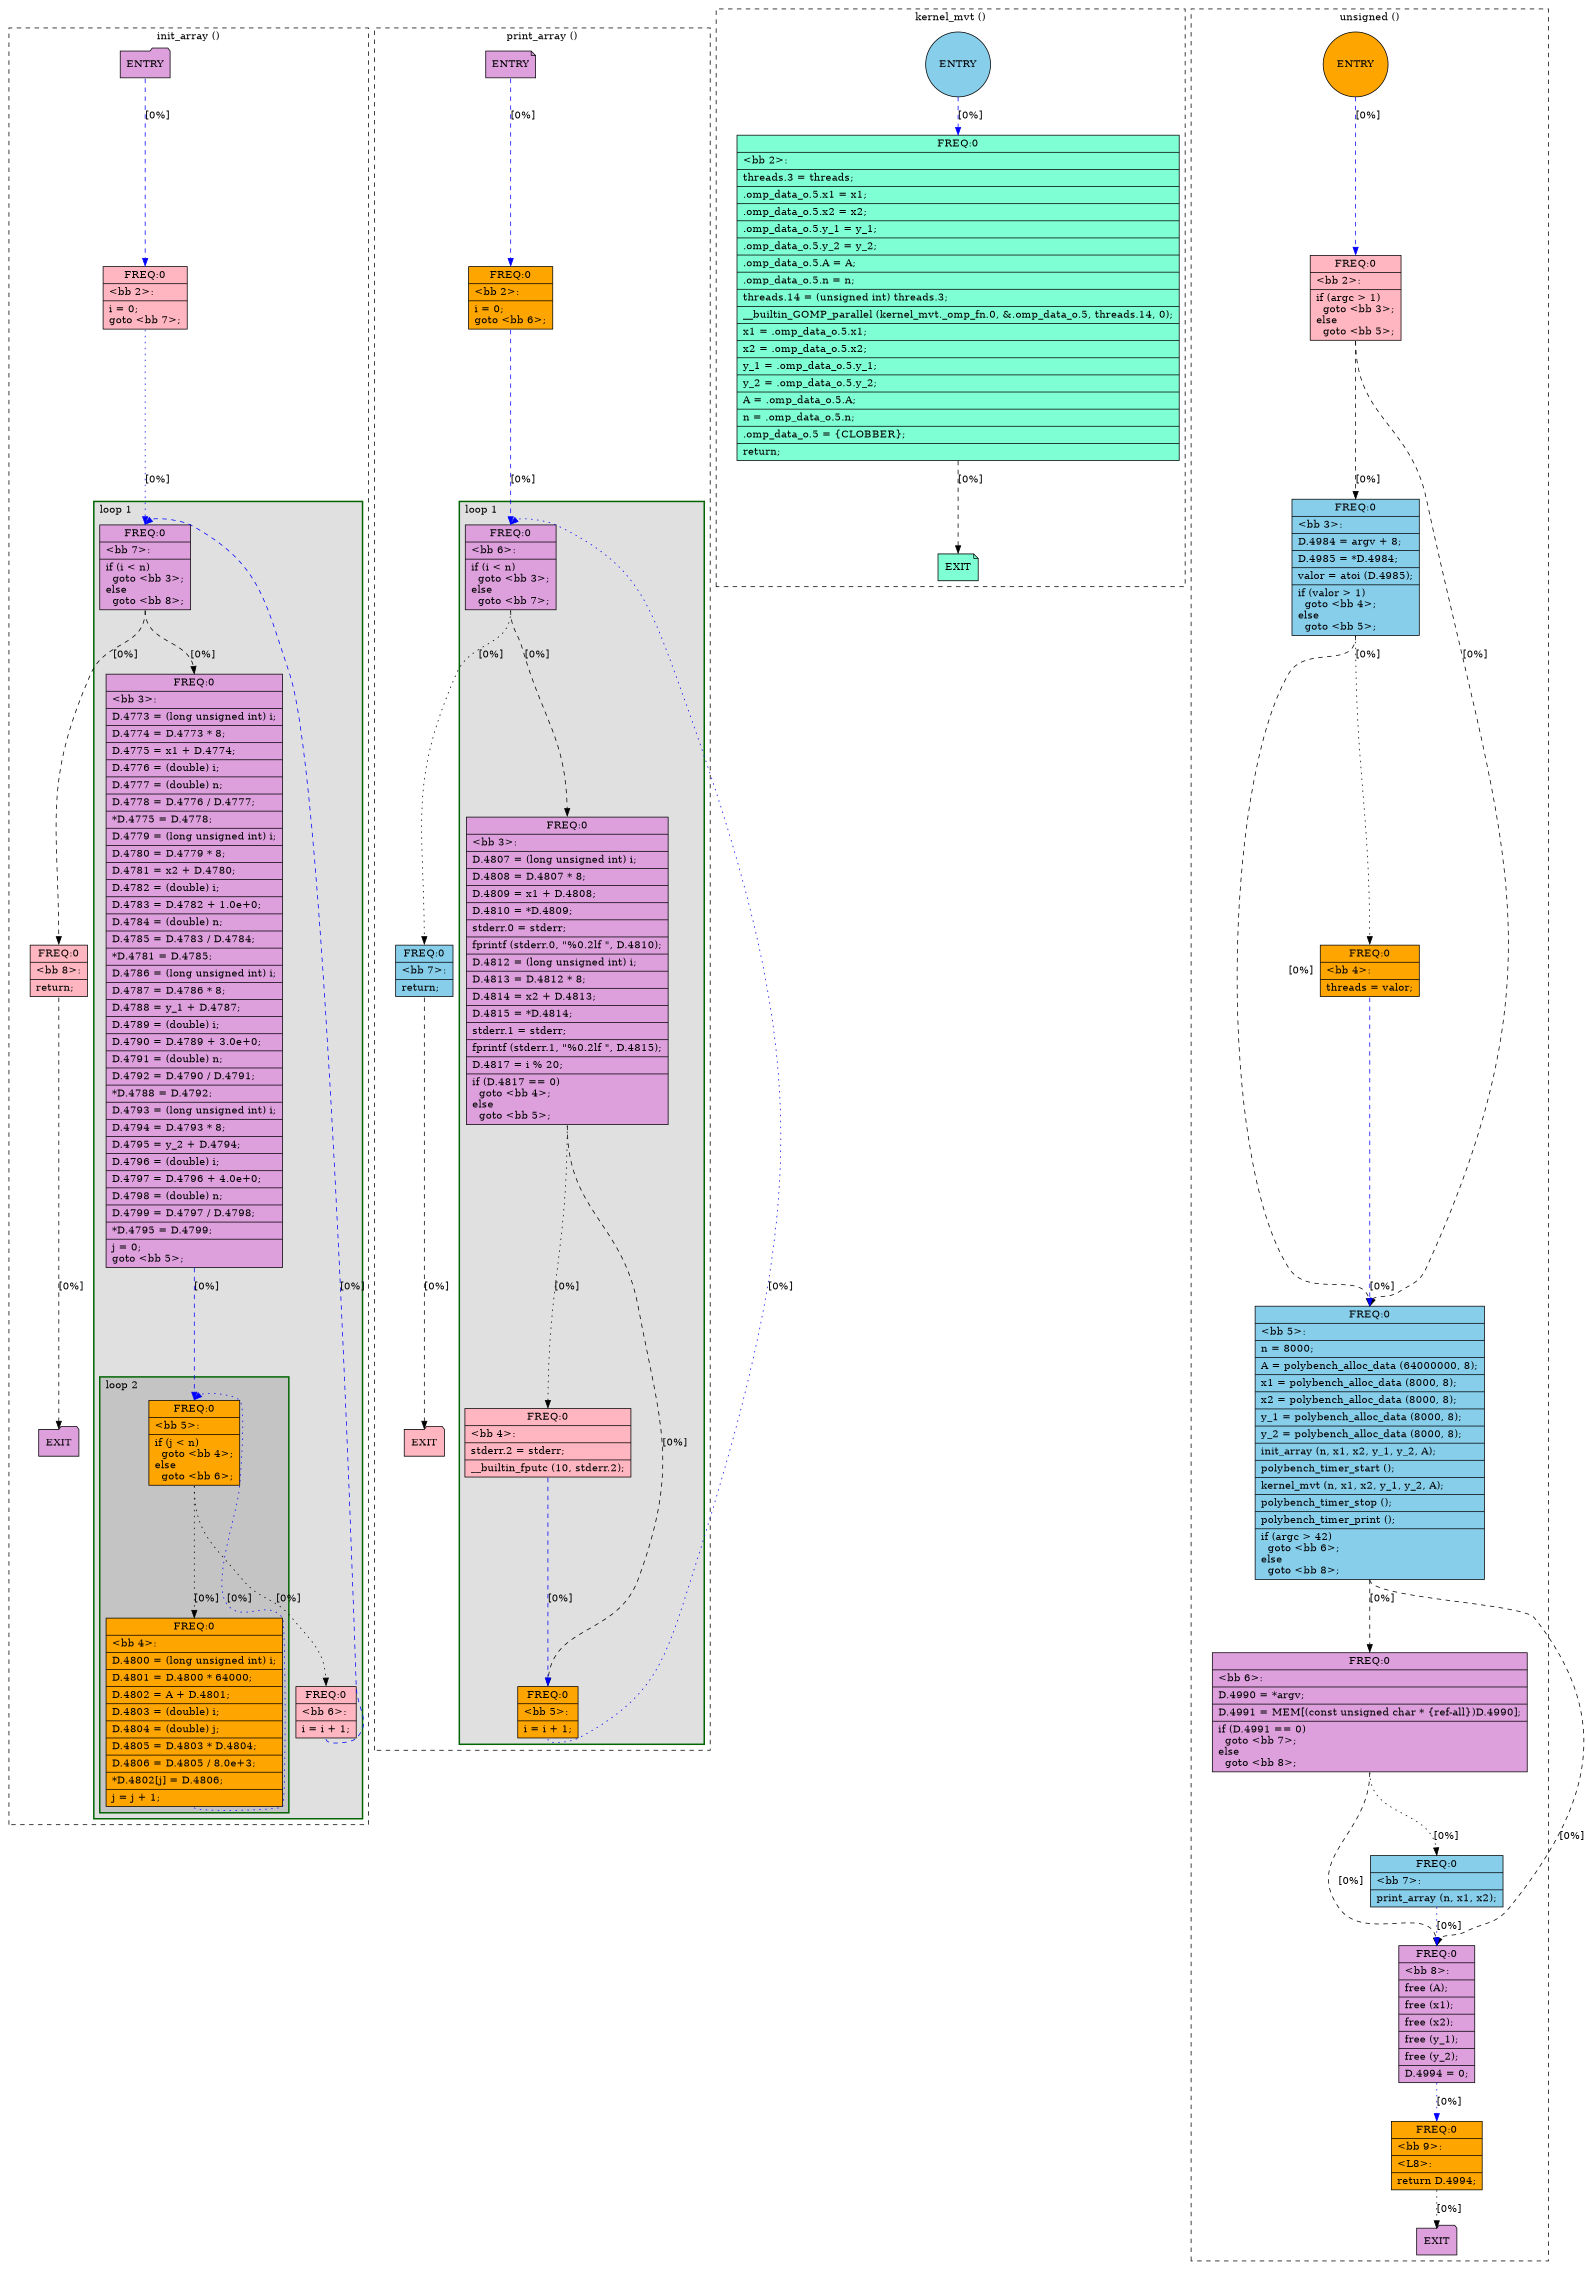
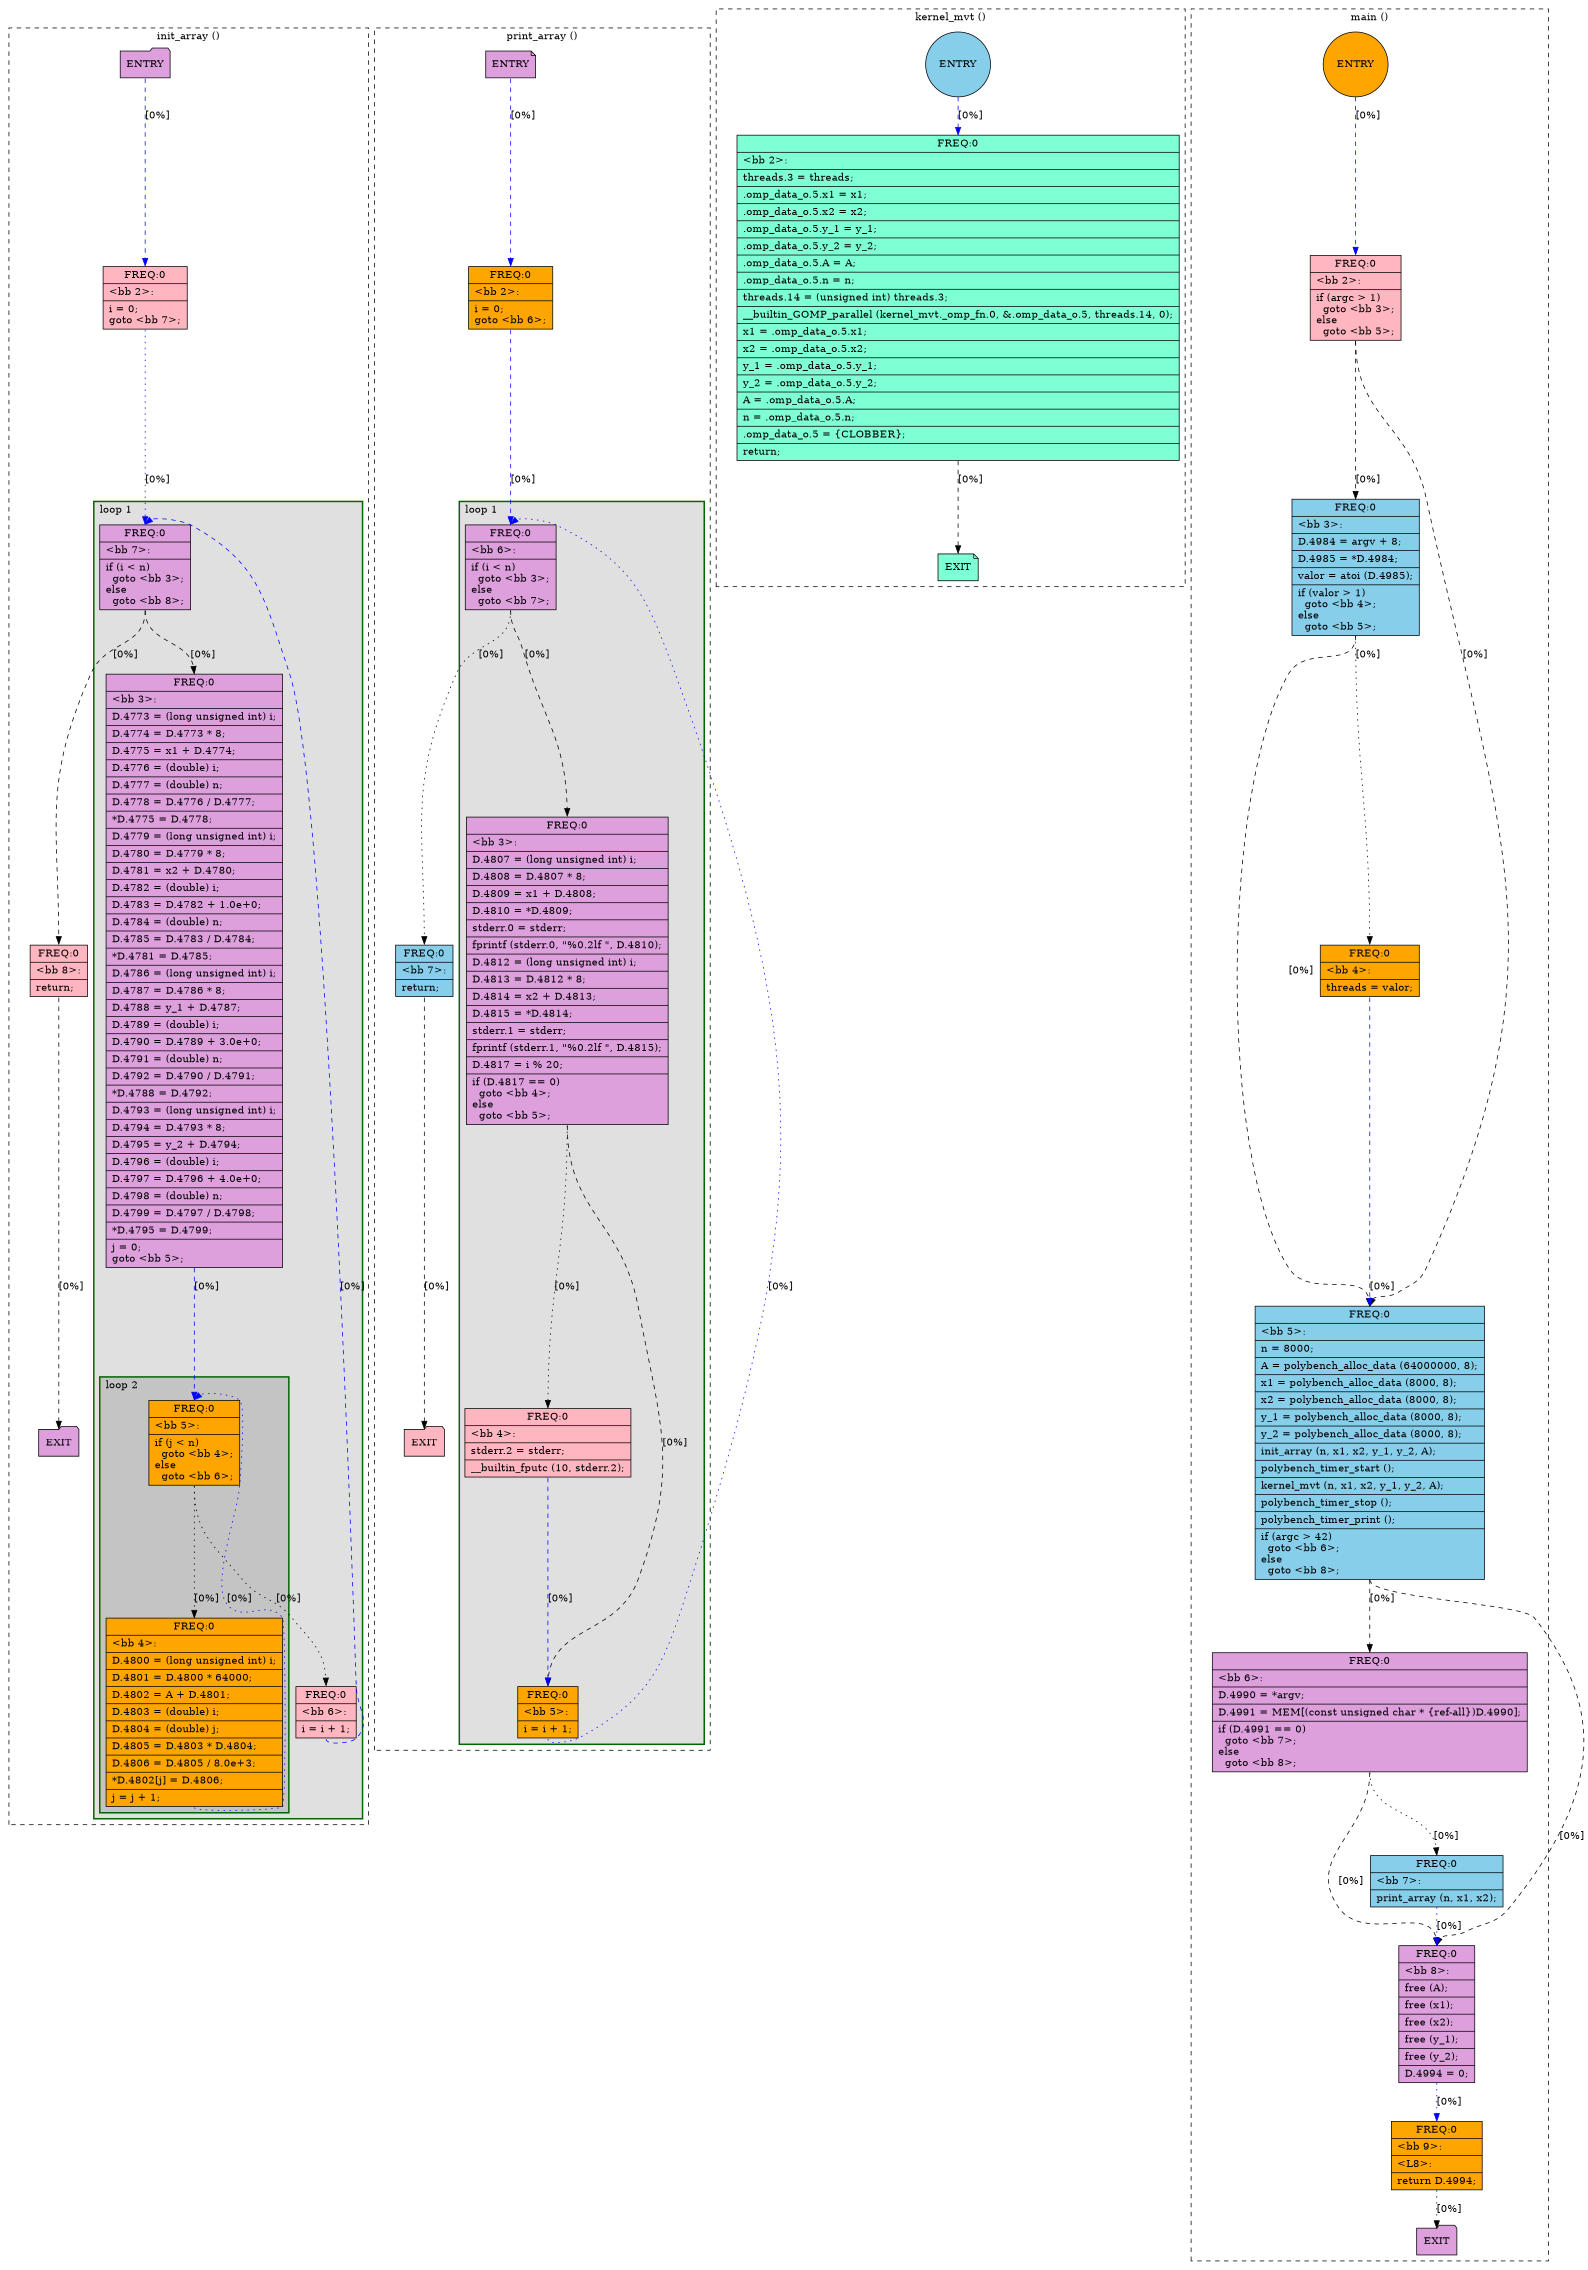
cluster "unsigned ()": label "unsigned ()" -> "main ()"
